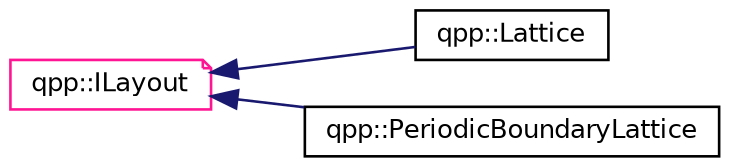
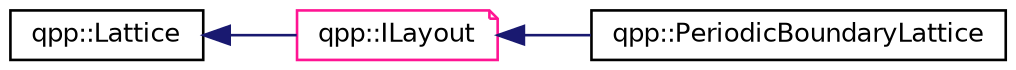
edge "qpp::Lattice" -> "qpp::ILayout": reversed
